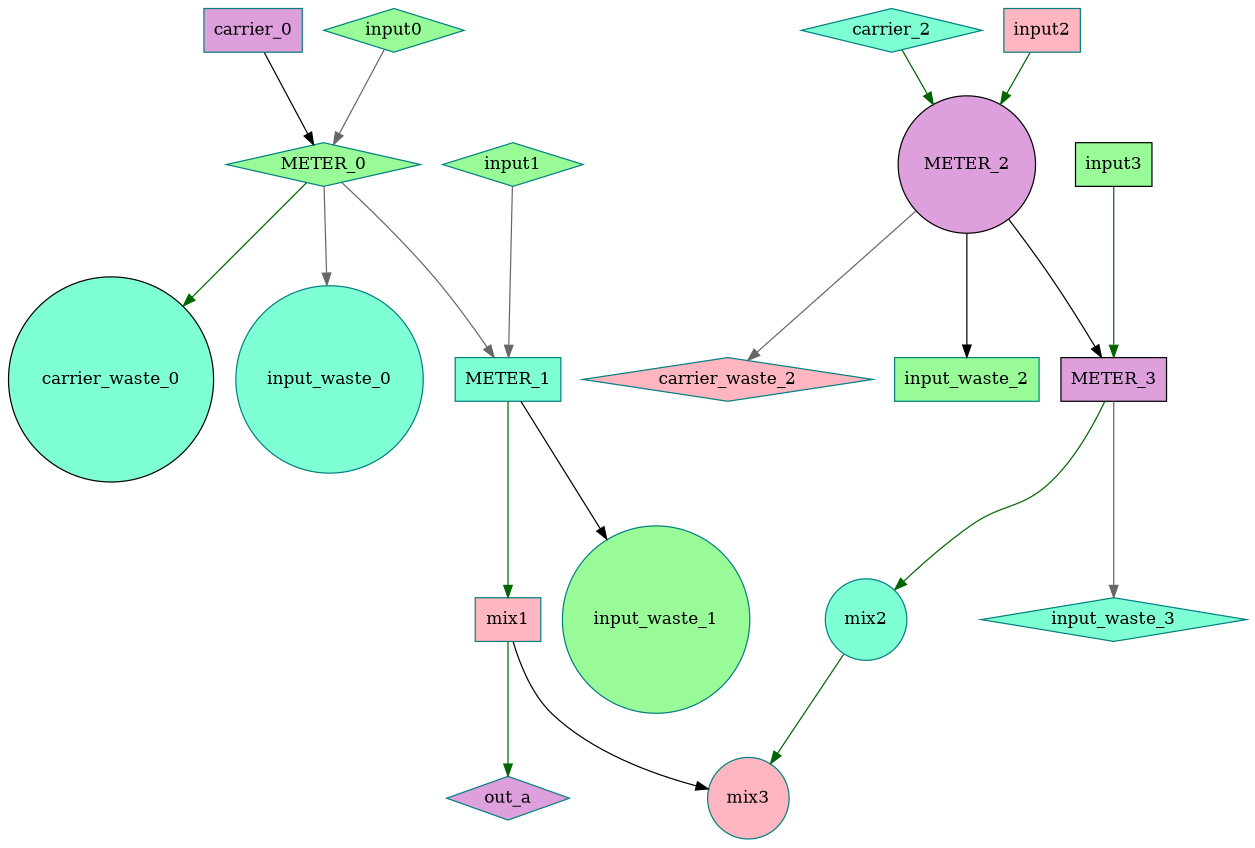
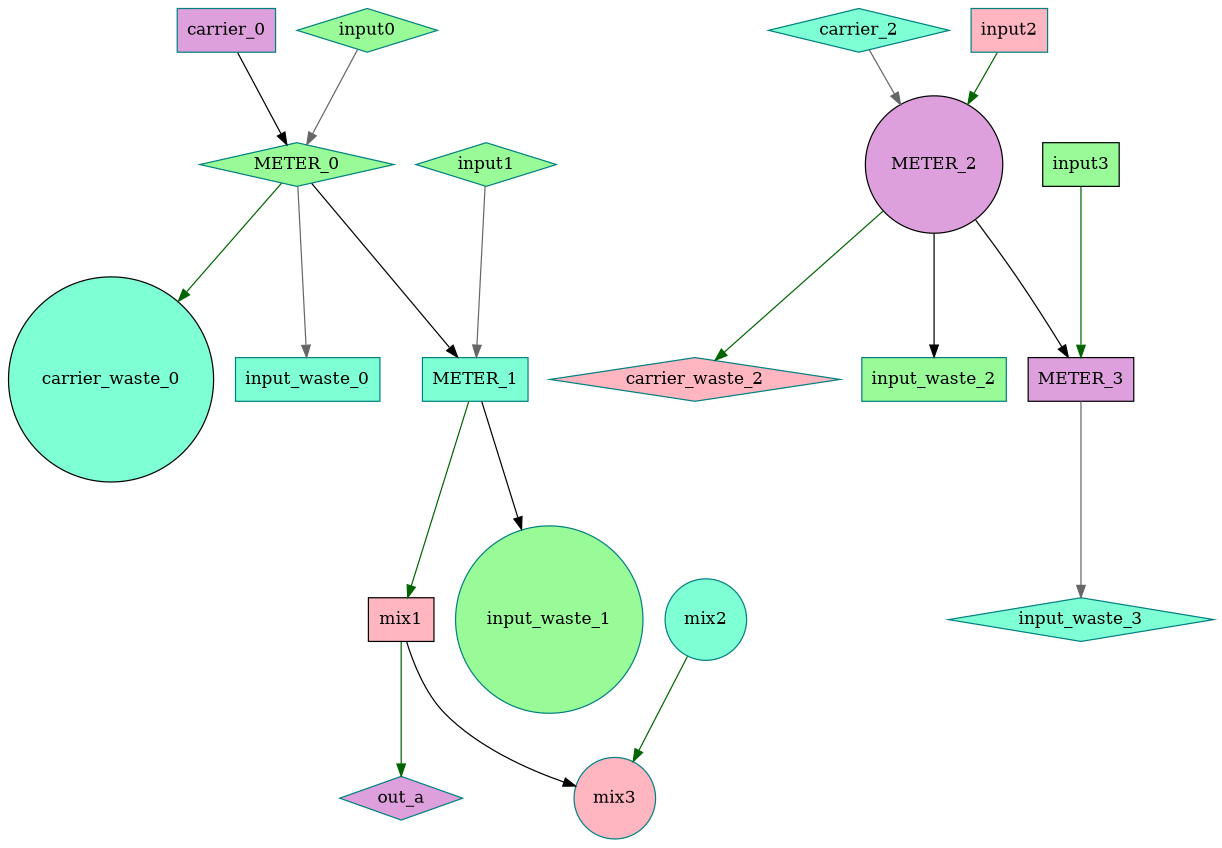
edge "carrier_2" -> "METER_2": color darkgreen -> gray40
edge "METER_0" -> "METER_1": color gray40 -> black
edge "METER_2" -> "carrier_waste_2": color gray40 -> darkgreen
node "input_waste_0": shape circle -> box
edge "METER_3" -> "mix2": removed
node "mix1": color teal -> black
